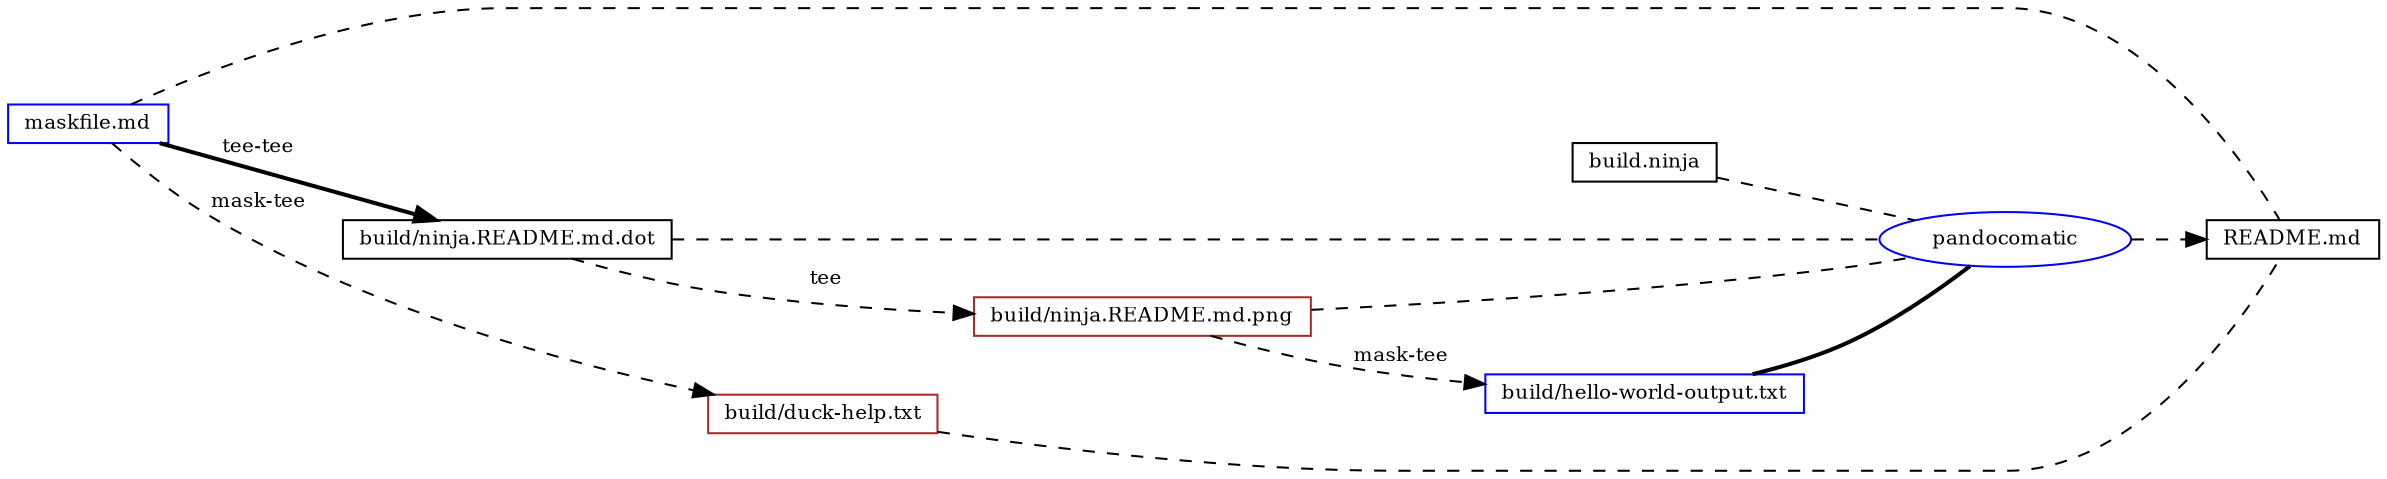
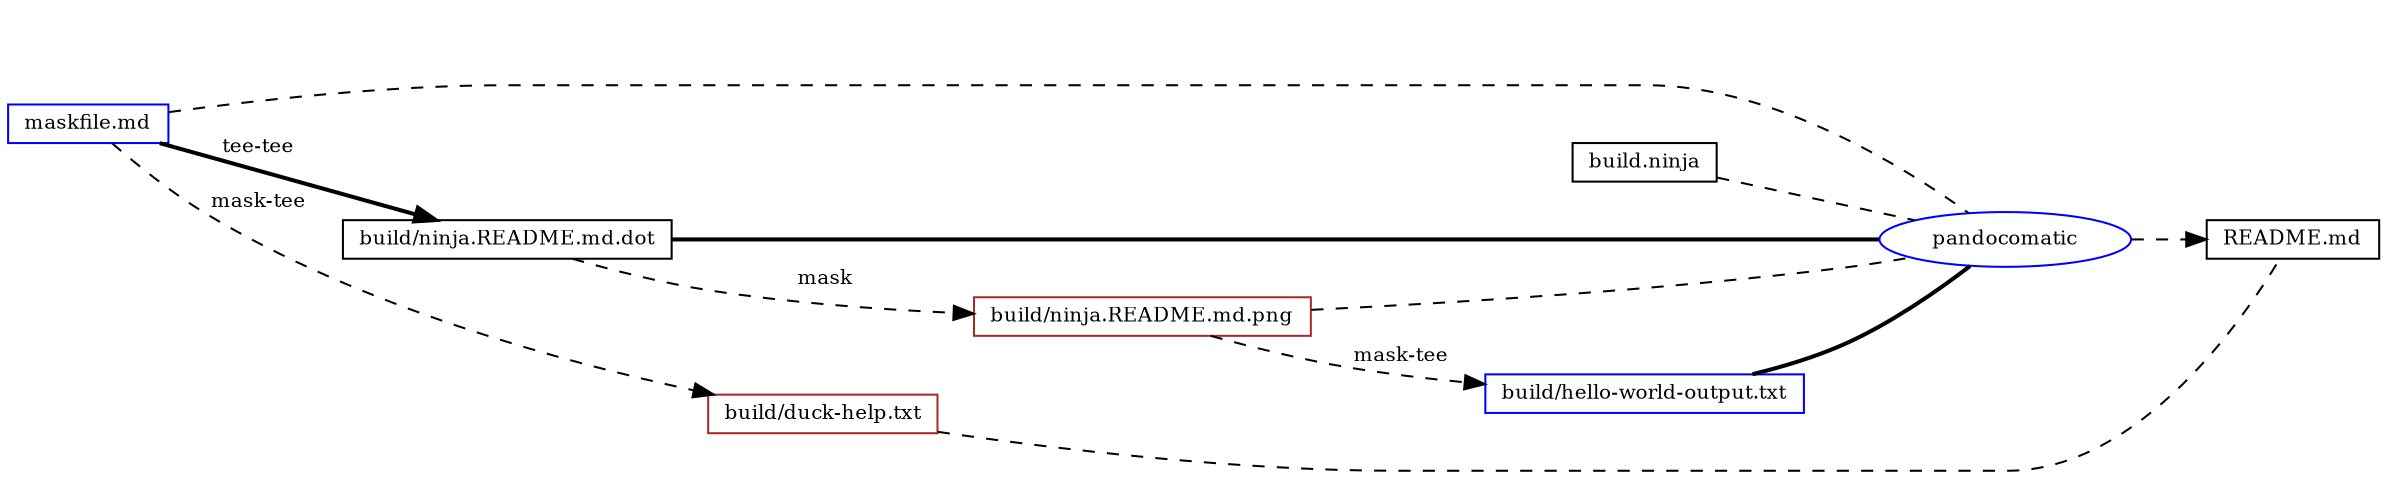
edge "maskfile.md" -- "README.md": now "maskfile.md" -- "pandocomatic"
edge "build/ninja.README.md.dot" -- "pandocomatic": style dashed -> bold
edge "build/ninja.README.md.dot" -> "build/ninja.README.md.png": label " tee" -> " mask"
